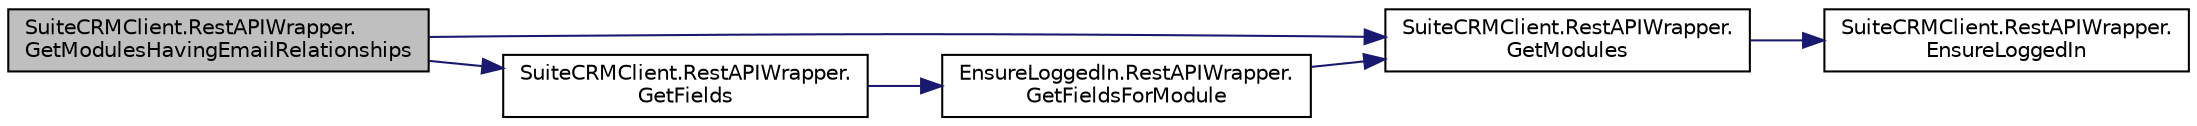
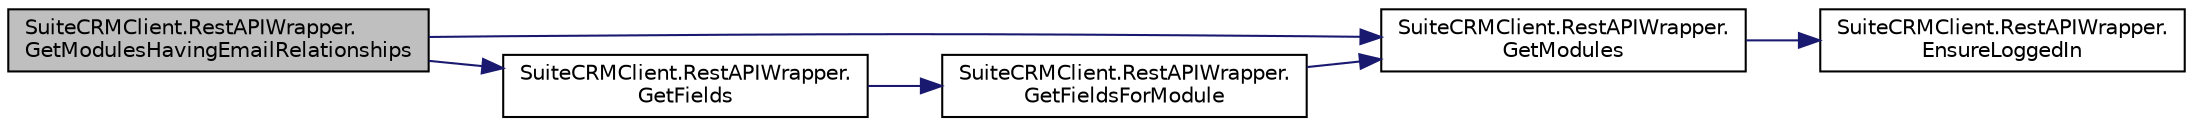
node "EnsureLoggedIn.RestAPIWrapper. GetFieldsForModule": label "EnsureLoggedIn.RestAPIWrapper. GetFieldsForModule" -> "SuiteCRMClient.RestAPIWrapper. GetFieldsForModule"
